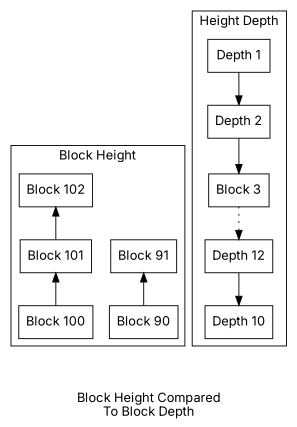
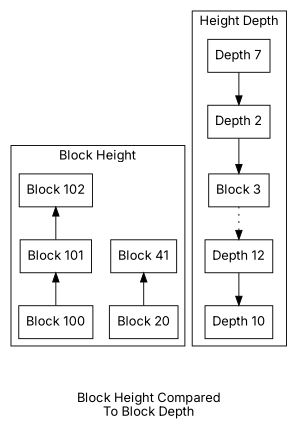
node "Depth 1": label "Depth 1" -> "Depth 7"
node "Block 91": label "Block 91" -> "Block 41"
node "Block 90": label "Block 90" -> "Block 20"
